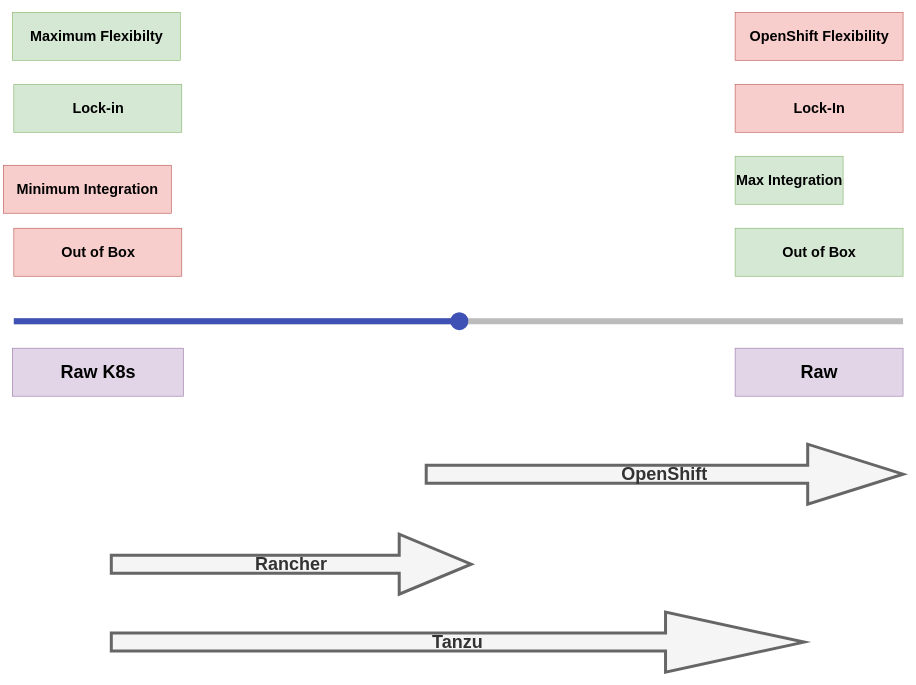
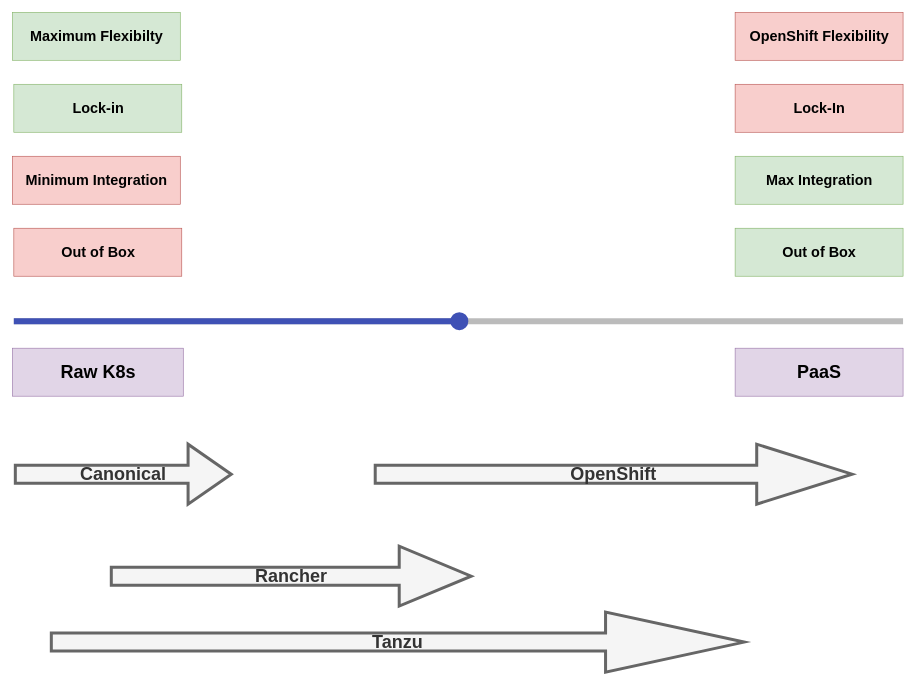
node "Max Integration": size 108x48 -> 168x48
node "Minimum Integration": moved (87, 189) -> (96, 180)
node "Raw": label "Raw" -> "PaaS"
node "Canonical": added
node "OpenShift": moved (665, 474) -> (614, 474)
node "Rancher": moved (291, 564) -> (291, 576)
node "Tanzu": moved (458, 642) -> (398, 642)
